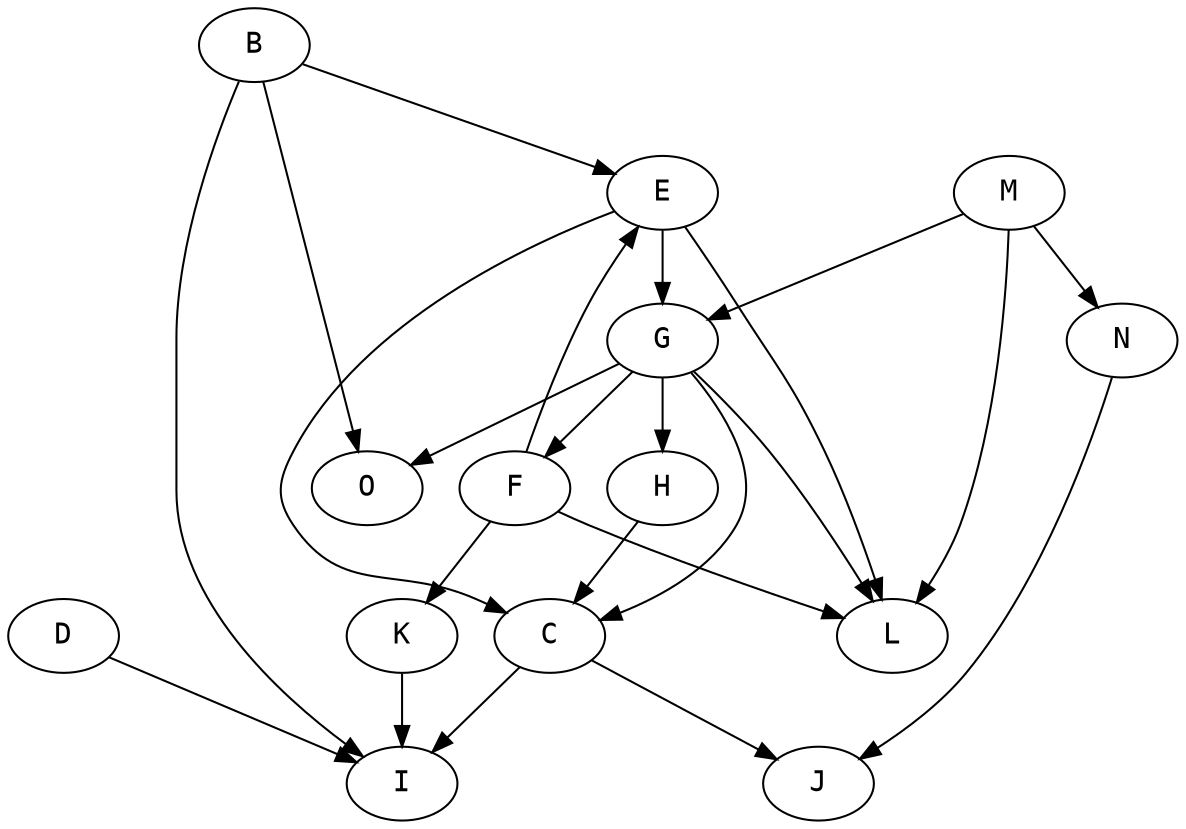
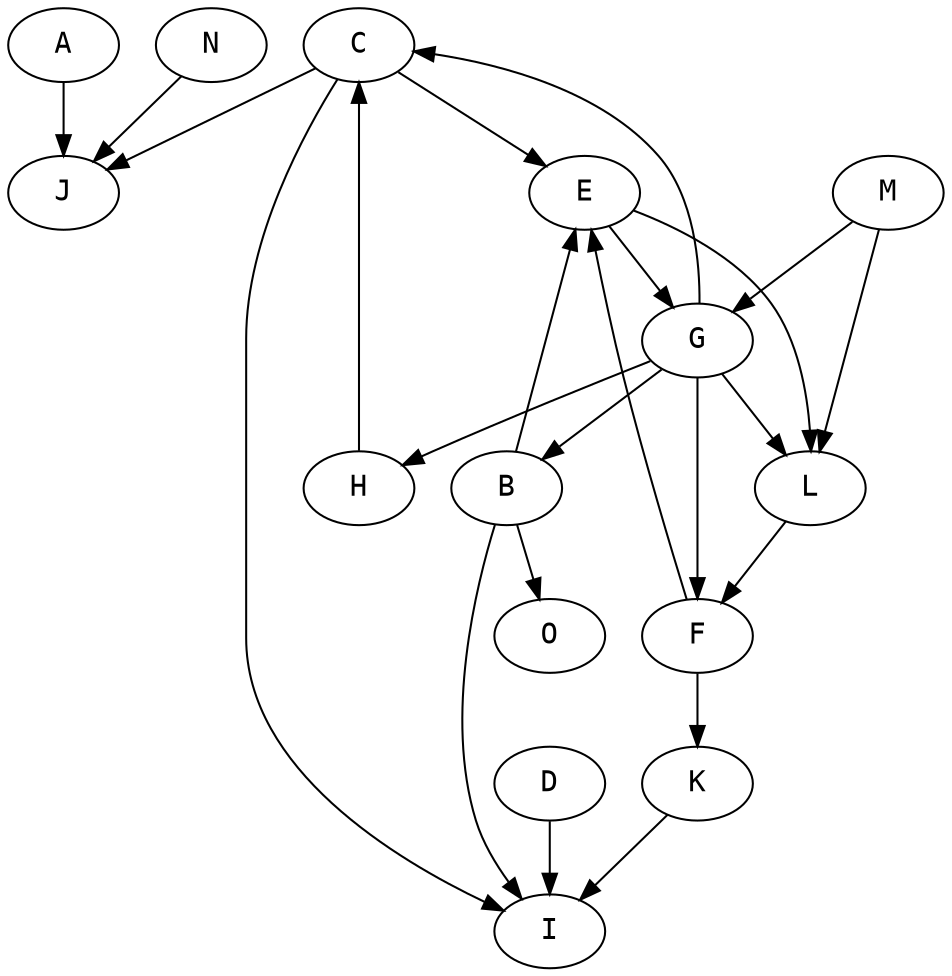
node "A": added
edge "M" -> "N": removed
edge "E" -> "C": reversed
edge "G" -> "O": now "G" -> "B"
edge "F" -> "L": reversed
